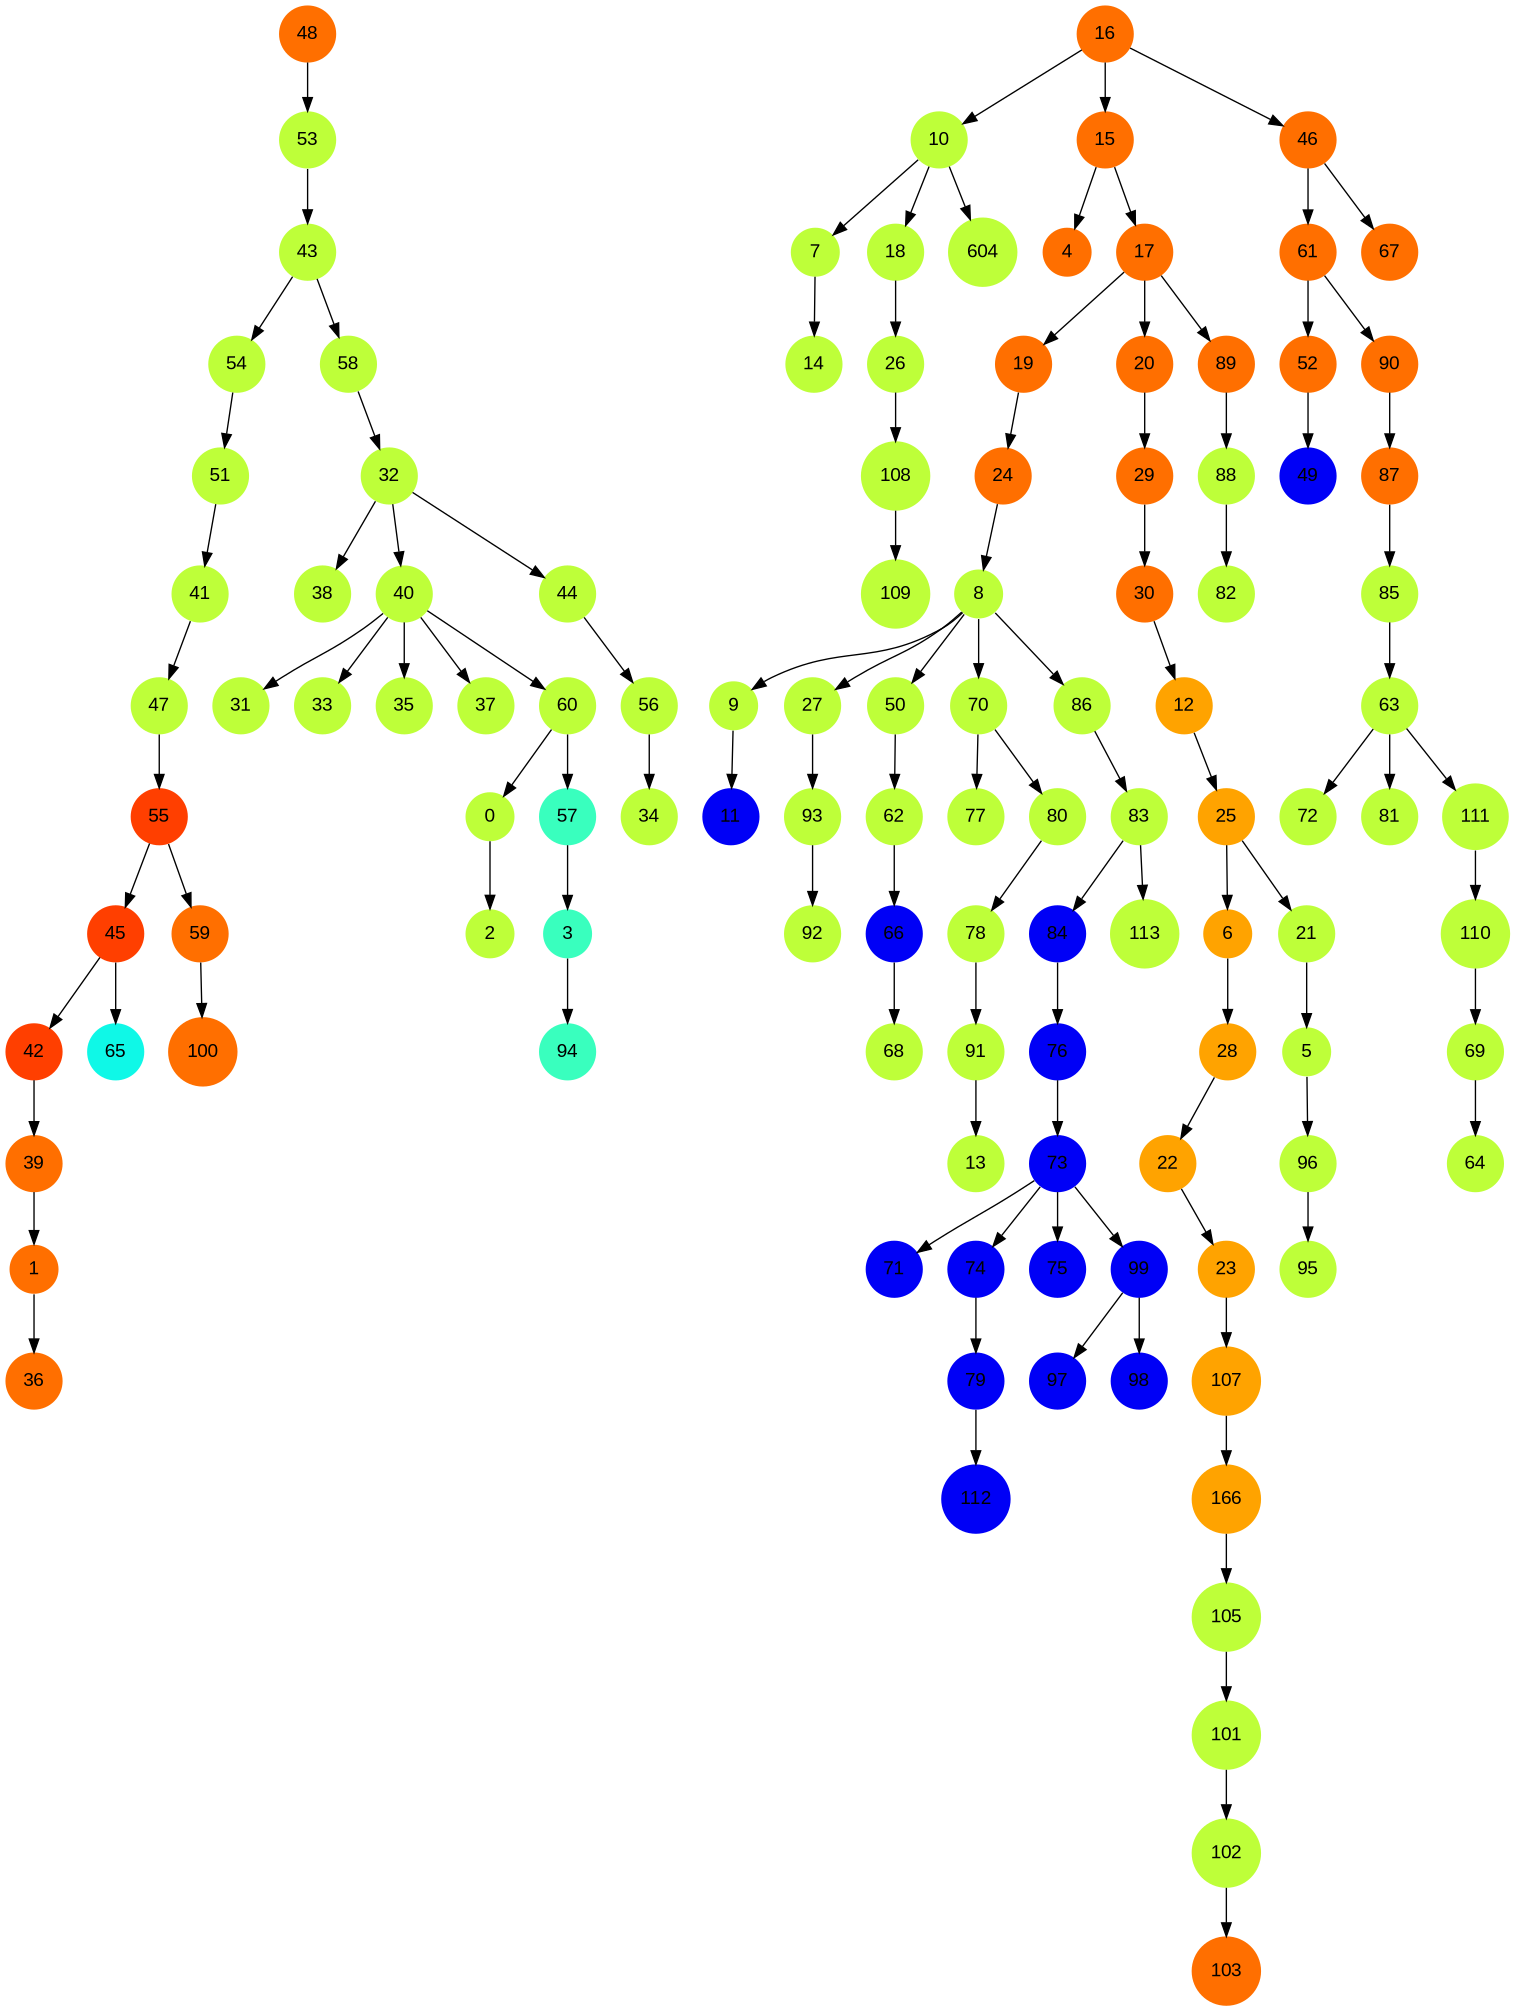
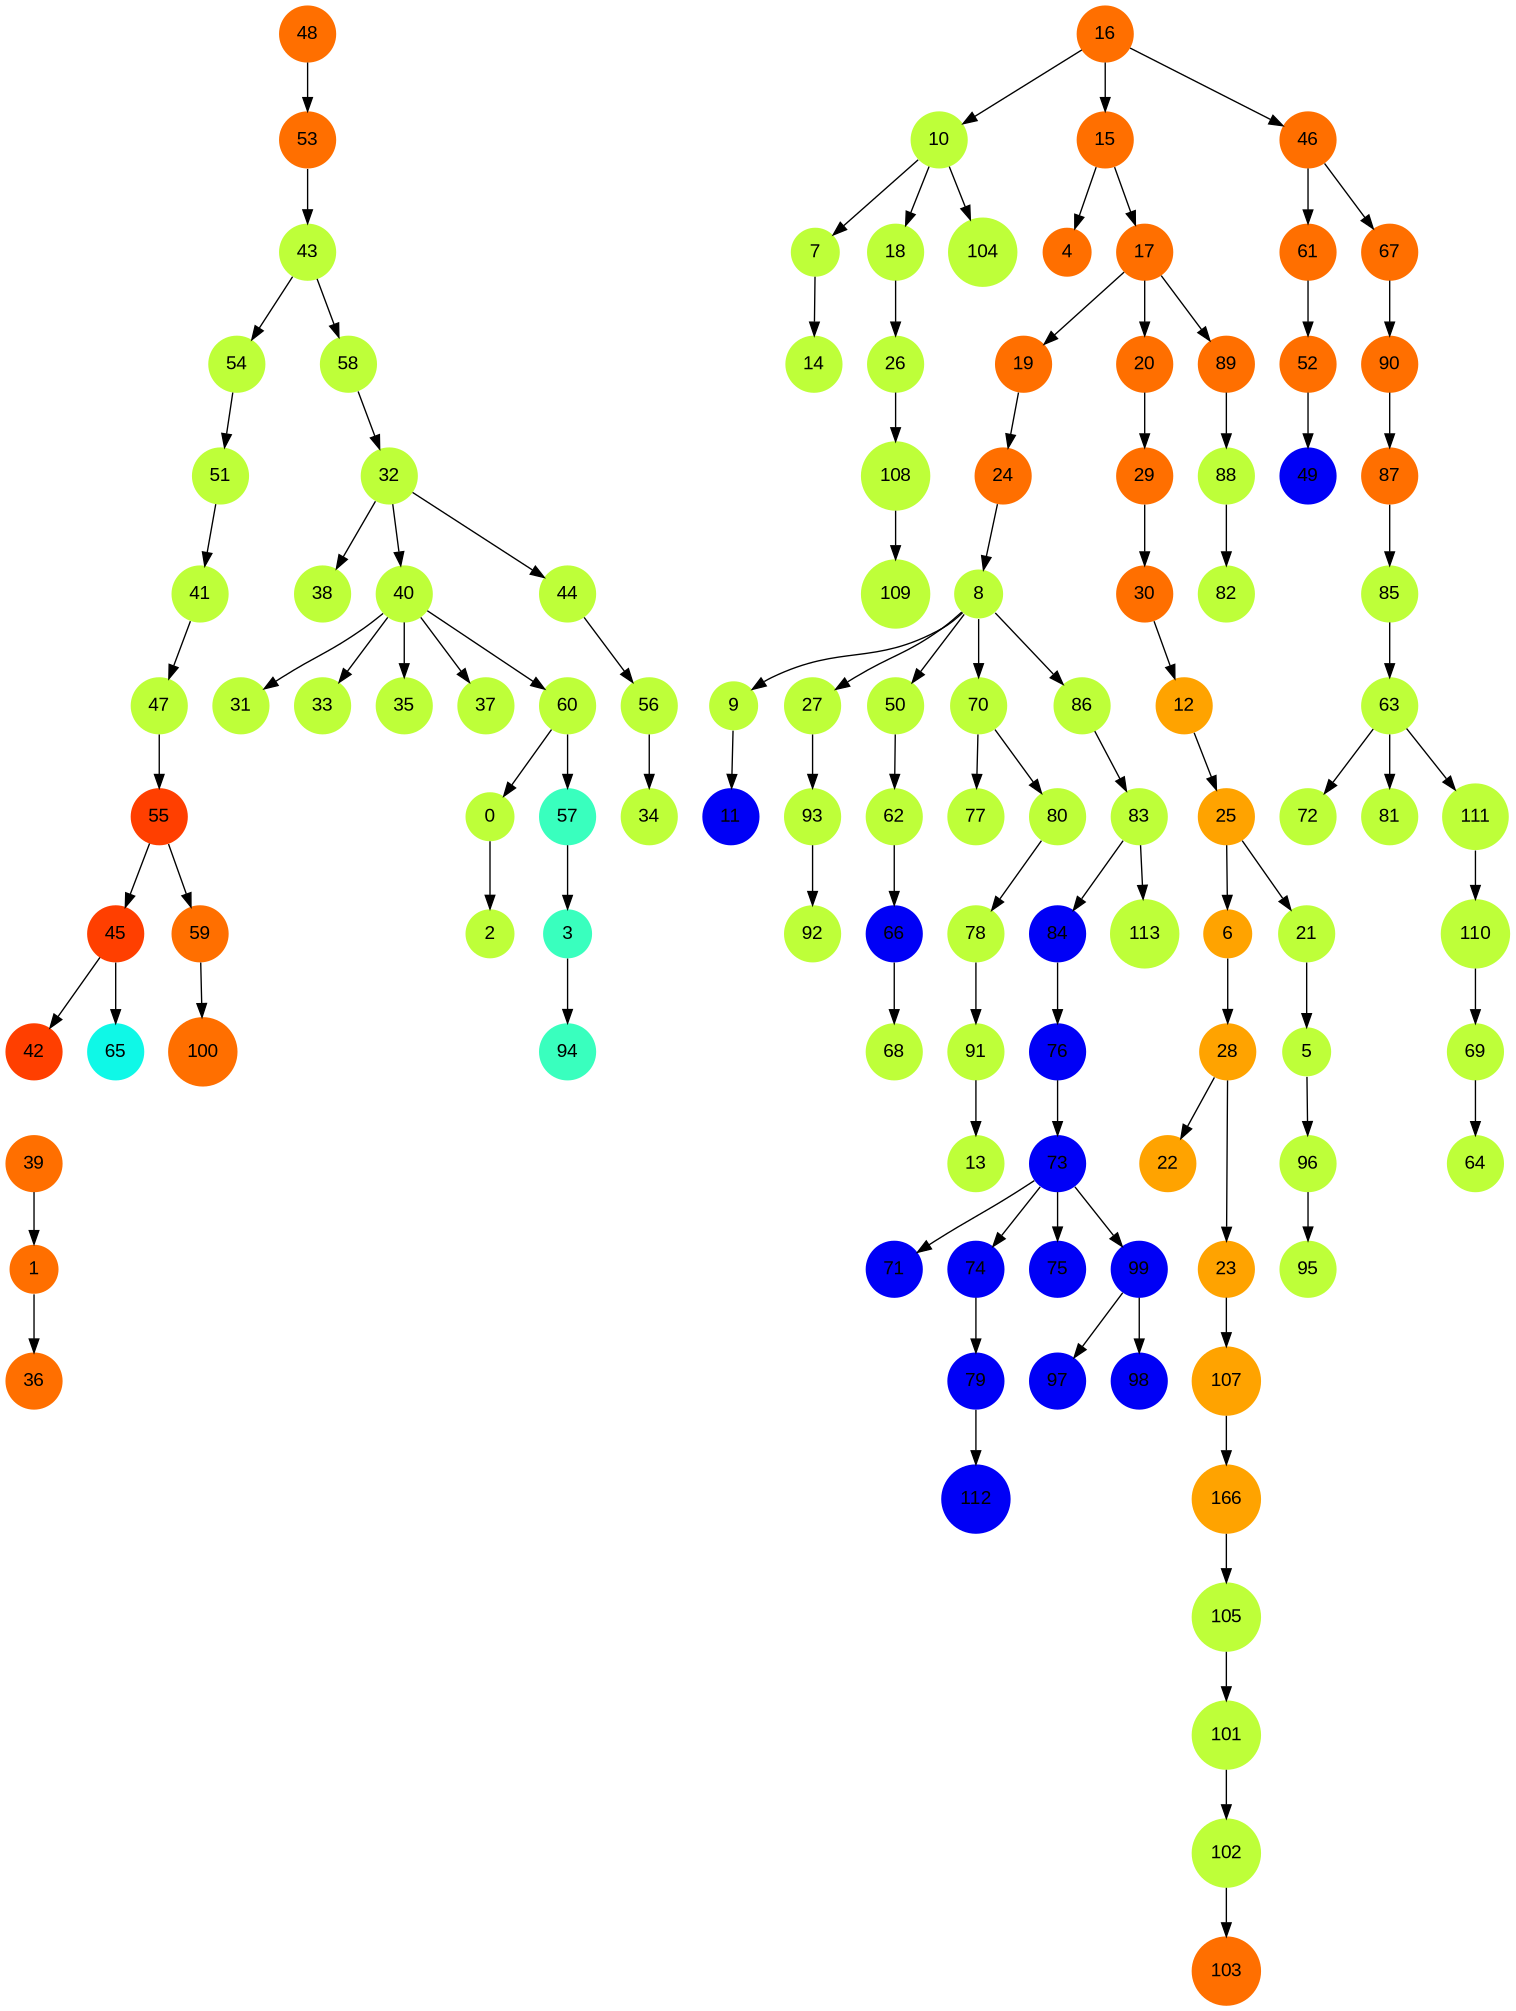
node "53": fillcolor #beff39 -> #ff6f00
node "604": label "604" -> "104"
edge "61" -> "90": now "67" -> "90"
edge "42" -> "39": removed
edge "22" -> "23": now "28" -> "23"
